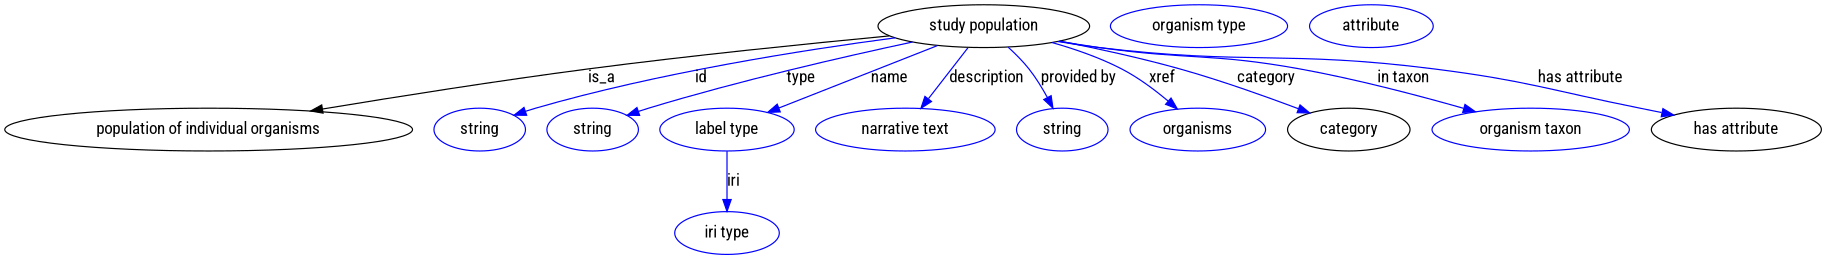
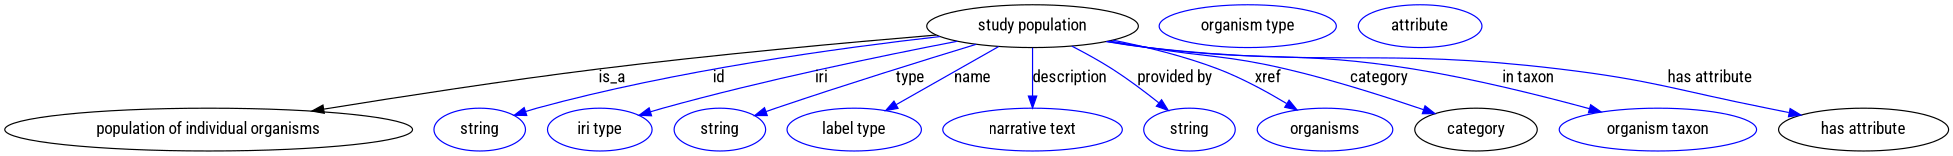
edge "label type" -> "iri type": now "study population" -> "iri type"
